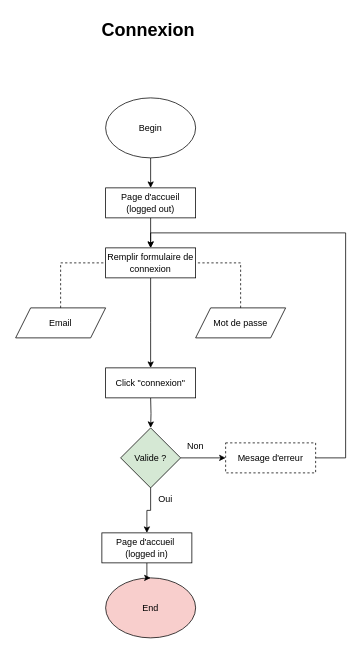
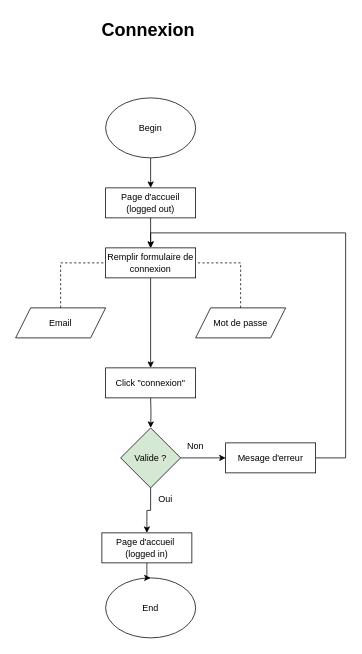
node "Mesage d'erreur": style dashed -> solid
node "End": fillcolor #f8cecc -> #ffffff
